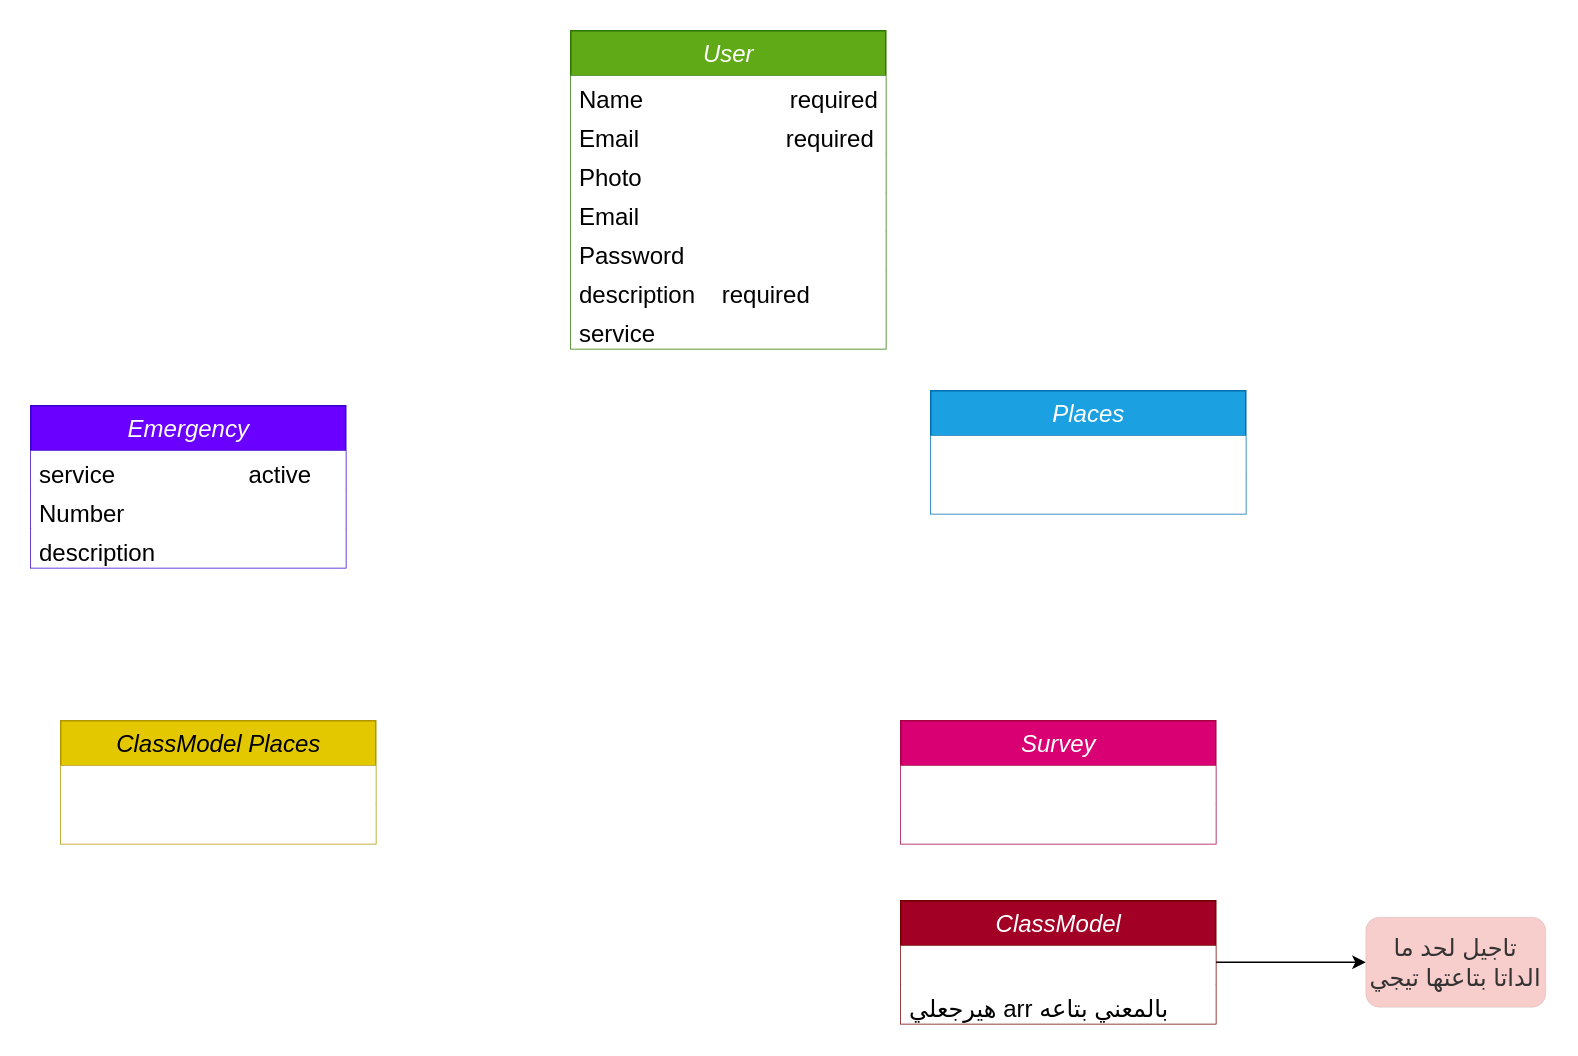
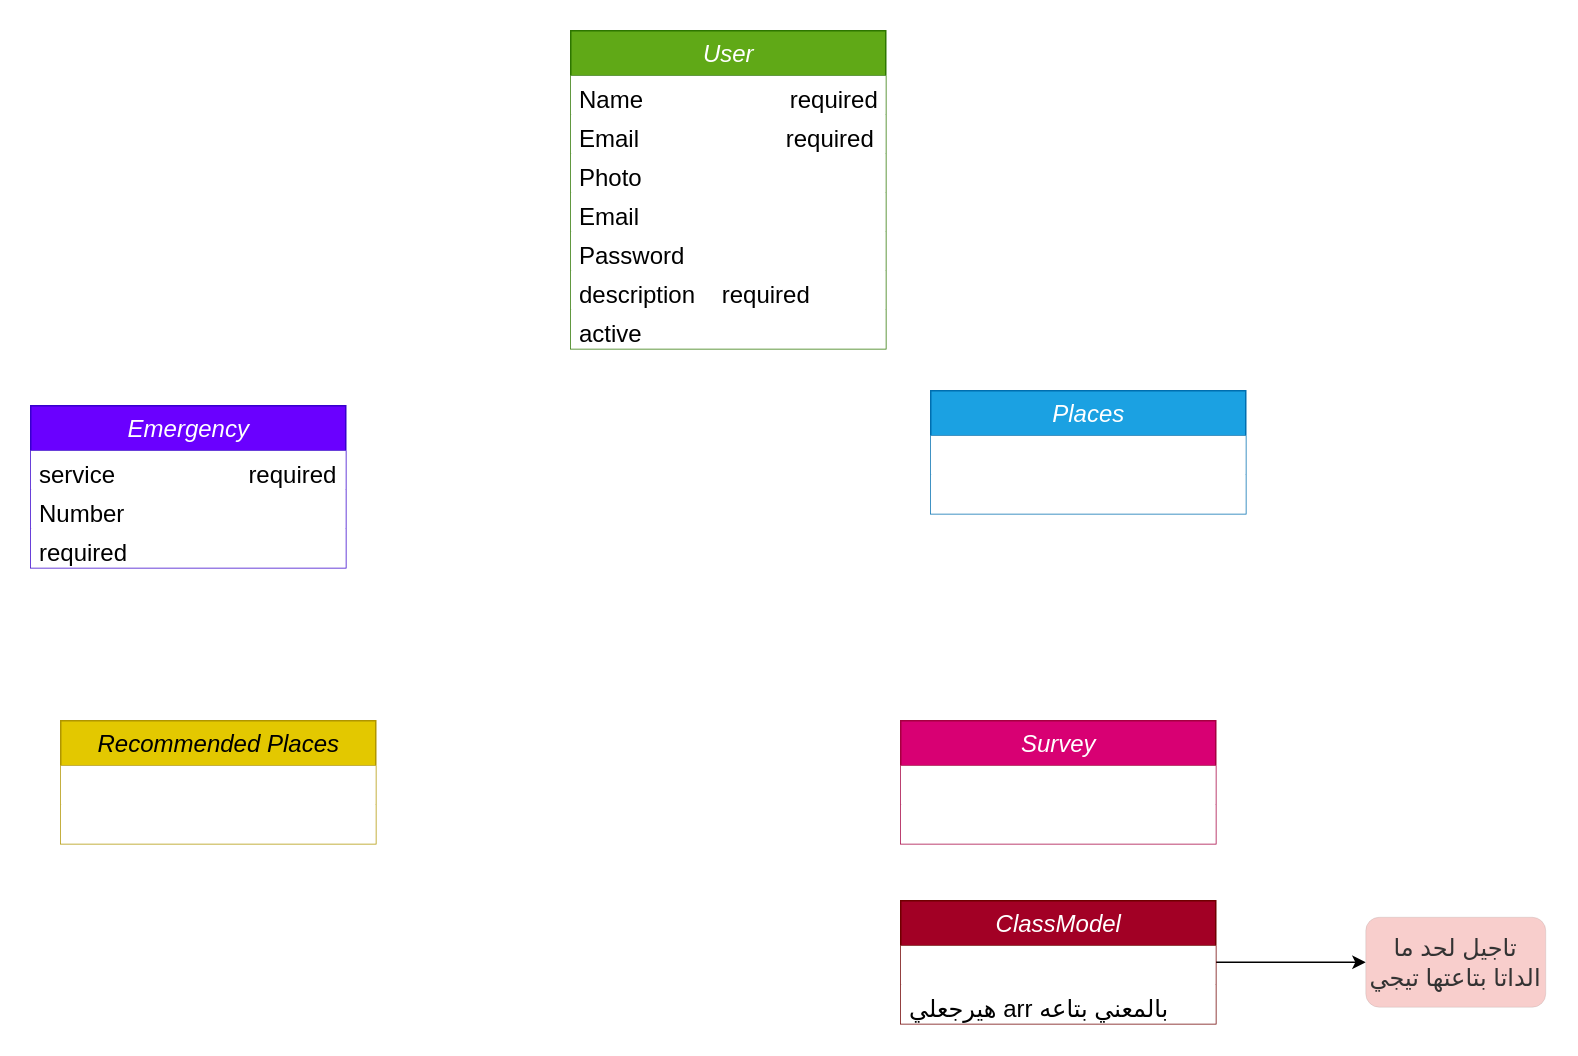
node "service": label "service" -> "active"
node "service active": label "service active" -> "service required"
node "description": label "description" -> "required"
node "ClassModel Places": label "ClassModel Places" -> "Recommended Places"
